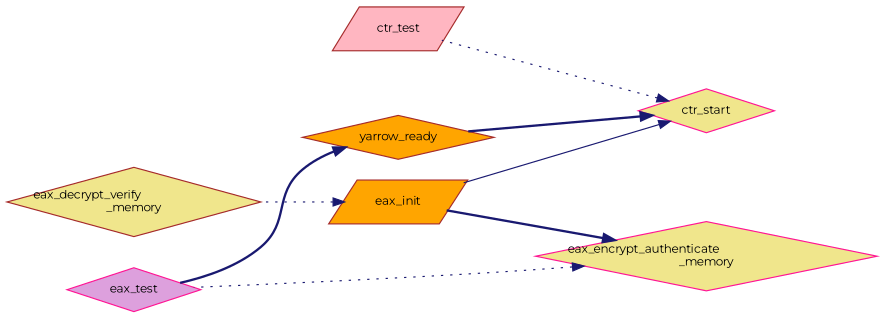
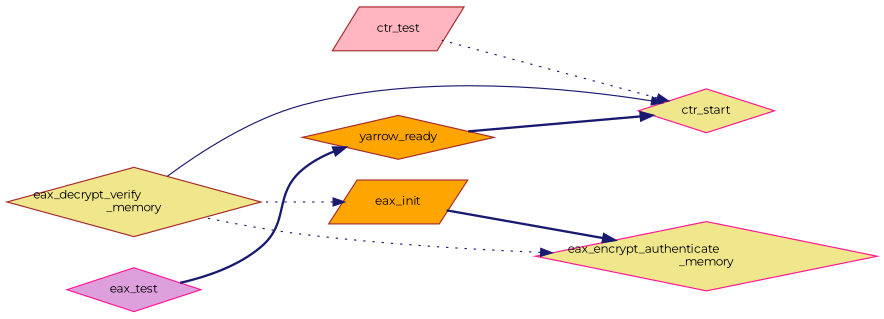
edge "eax_init" -> "ctr_start": now "eax_decrypt_verify _memory" -> "ctr_start"
edge "eax_test" -> "eax_encrypt_authenticate _memory": now "eax_decrypt_verify _memory" -> "eax_encrypt_authenticate _memory"
